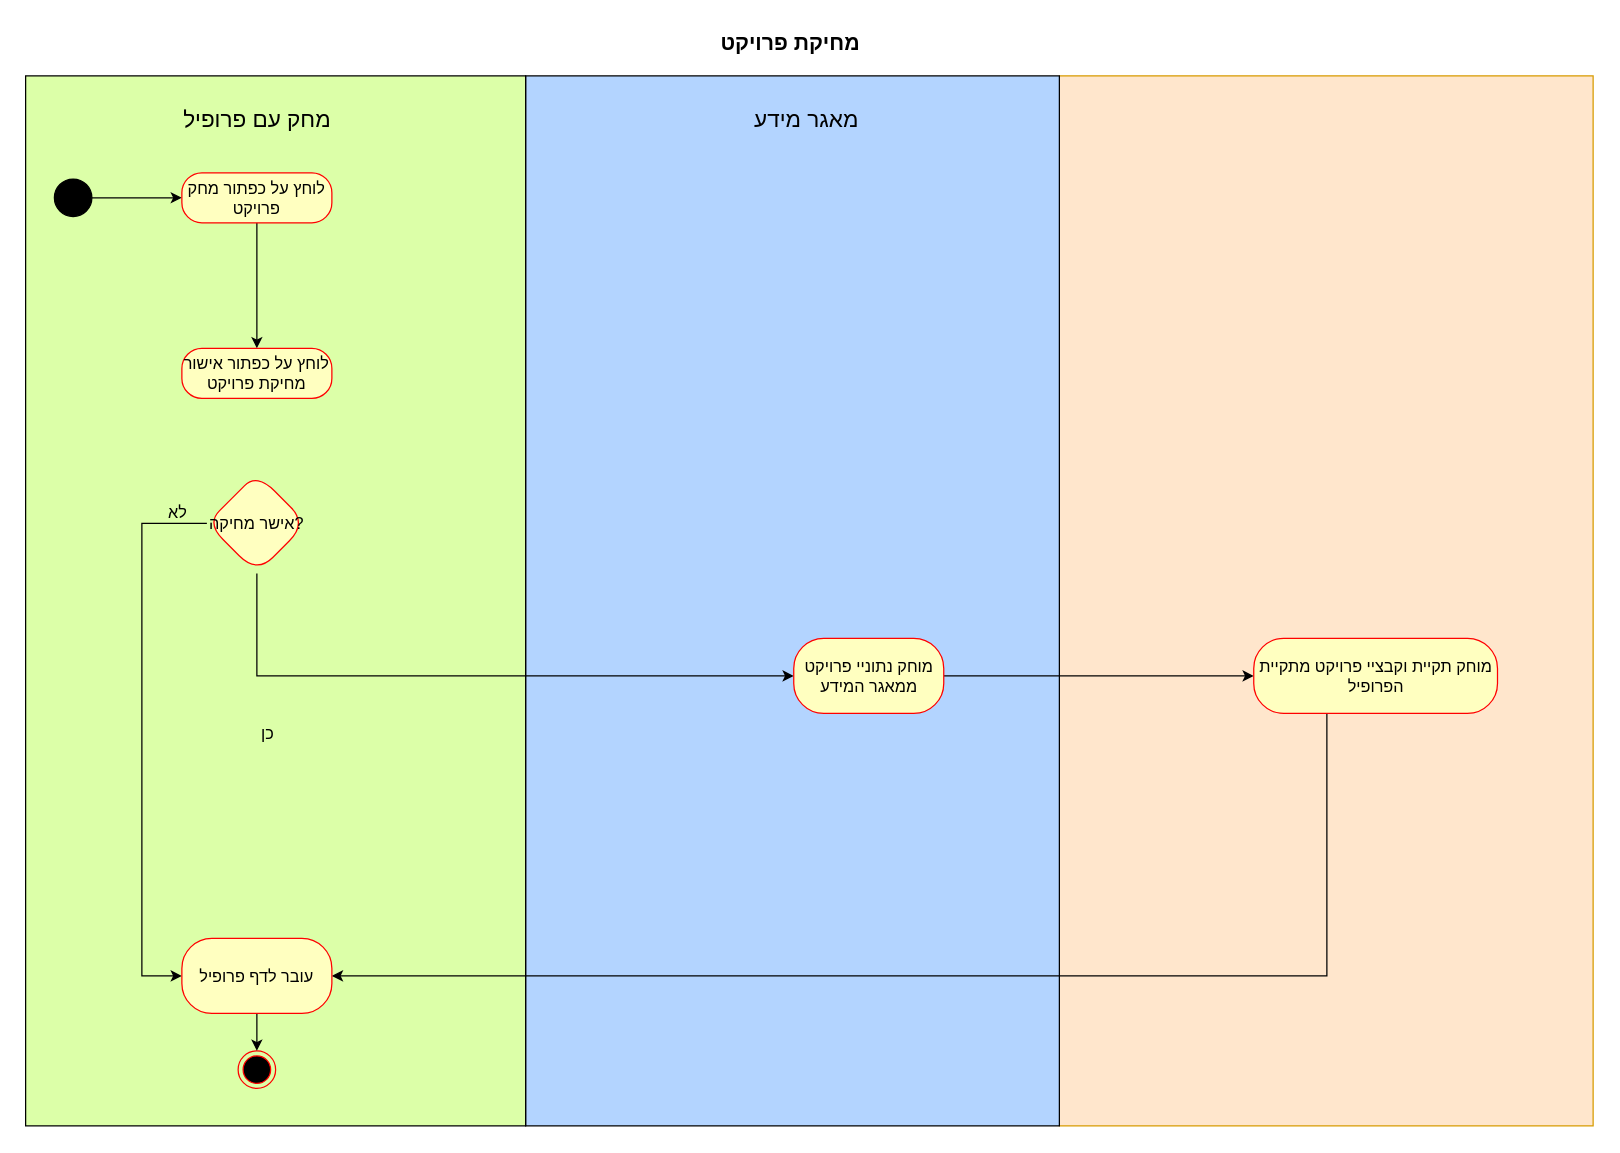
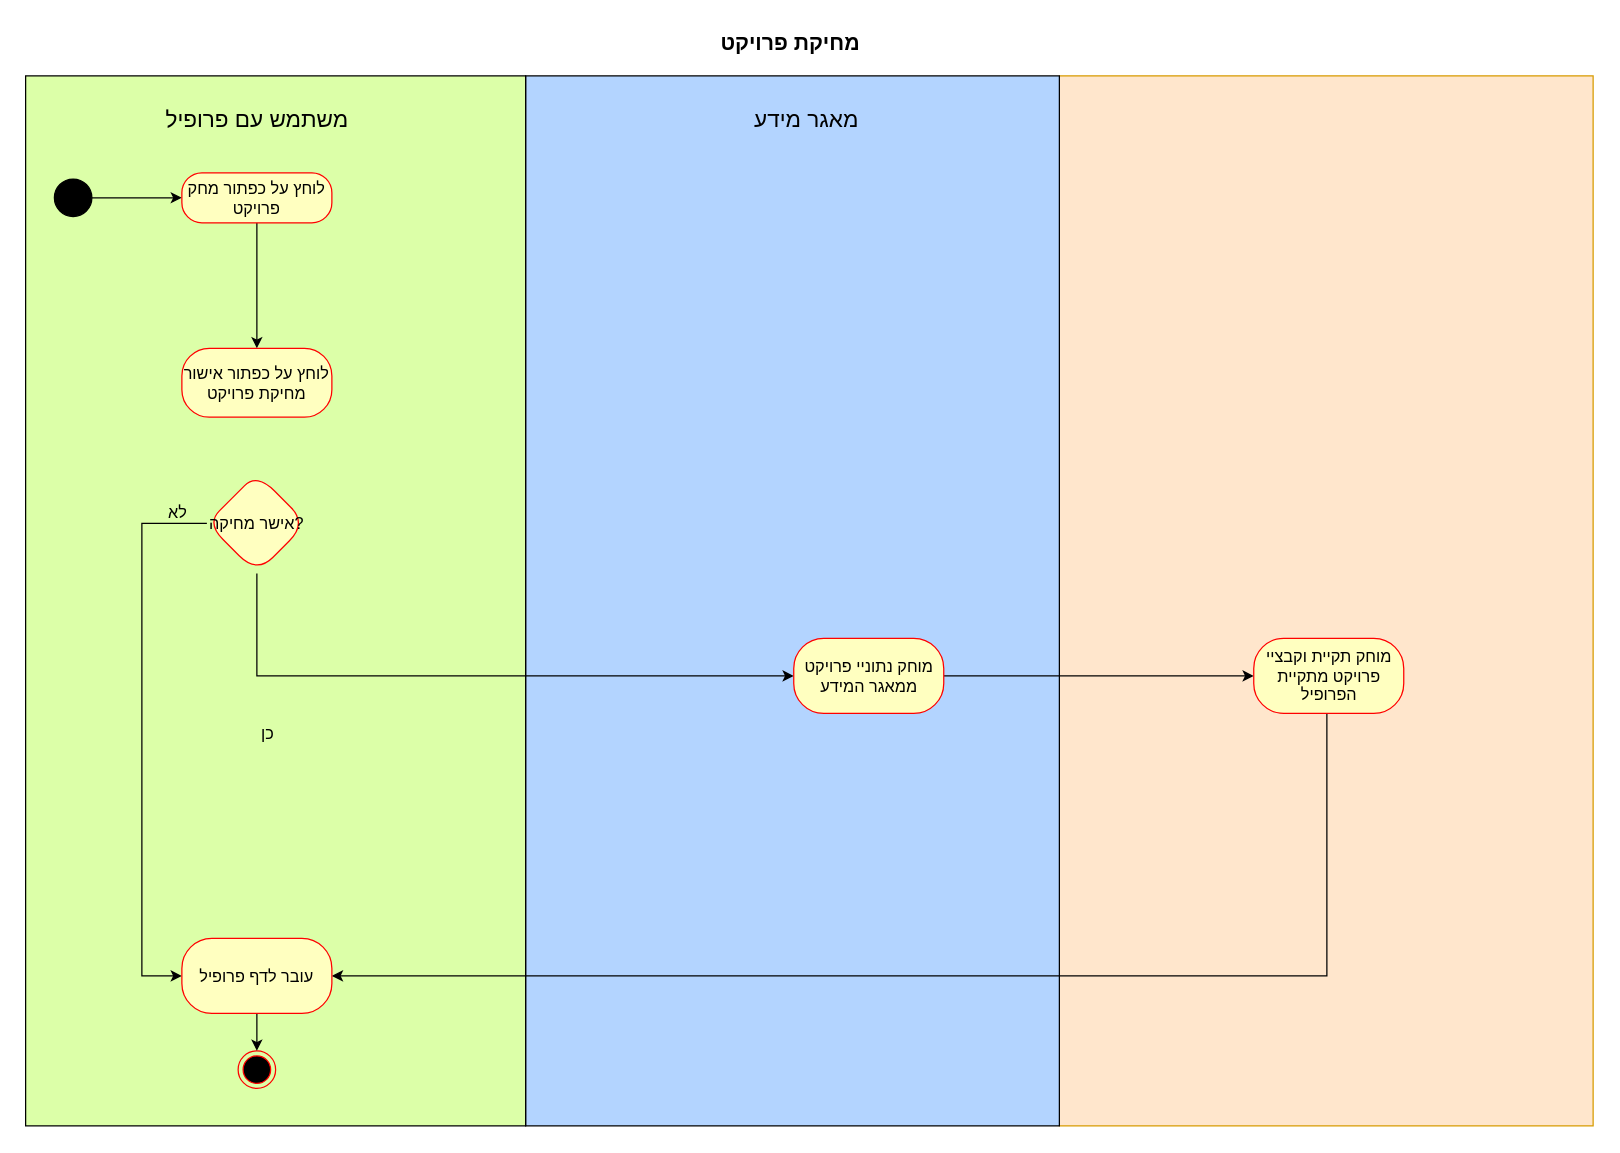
node "מחק עם פרופיל": label "מחק עם פרופיל" -> "משתמש עם פרופיל"
node "לוחץ על כפתור אישור מחיקת פרויקט": size 150x50 -> 150x69
node "מוחק תקיית וקבציי פרויקט מתקיית הפרופיל": size 244x75 -> 150x75
